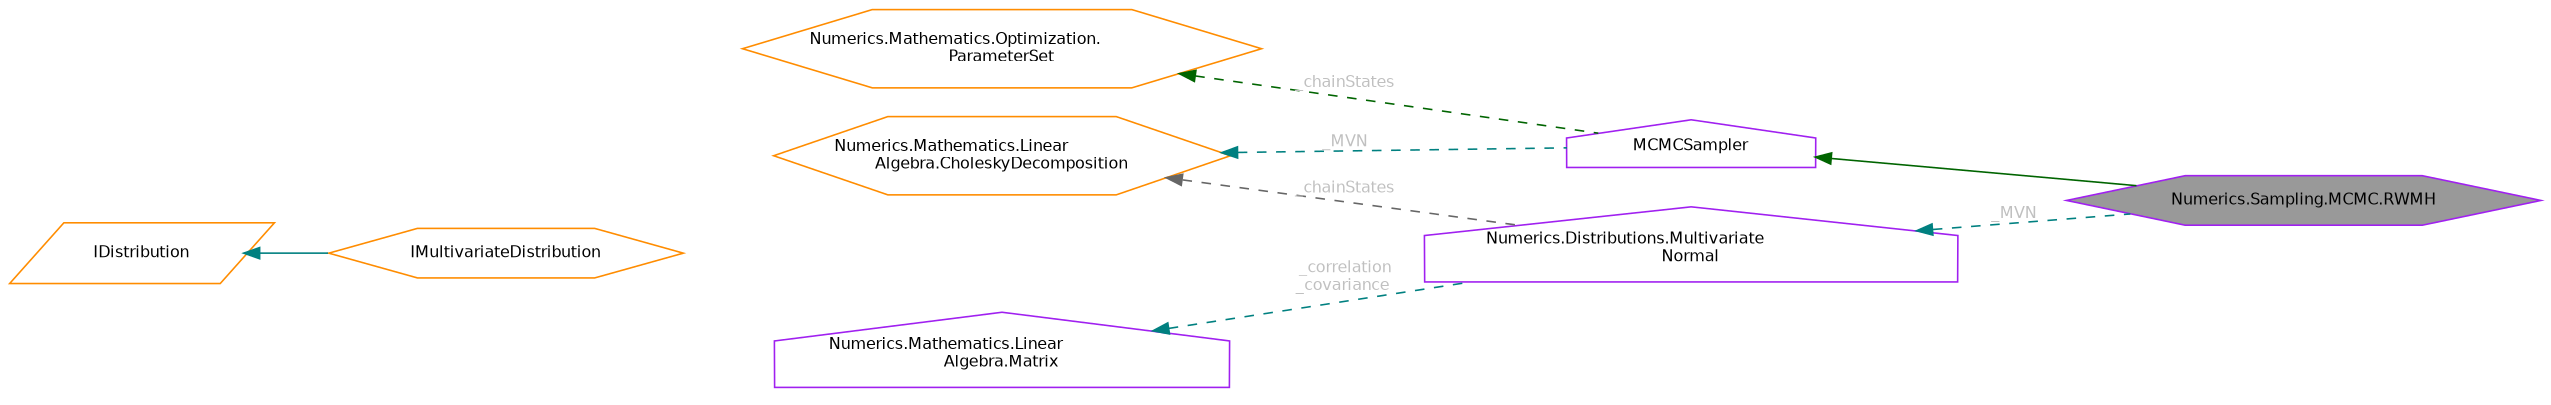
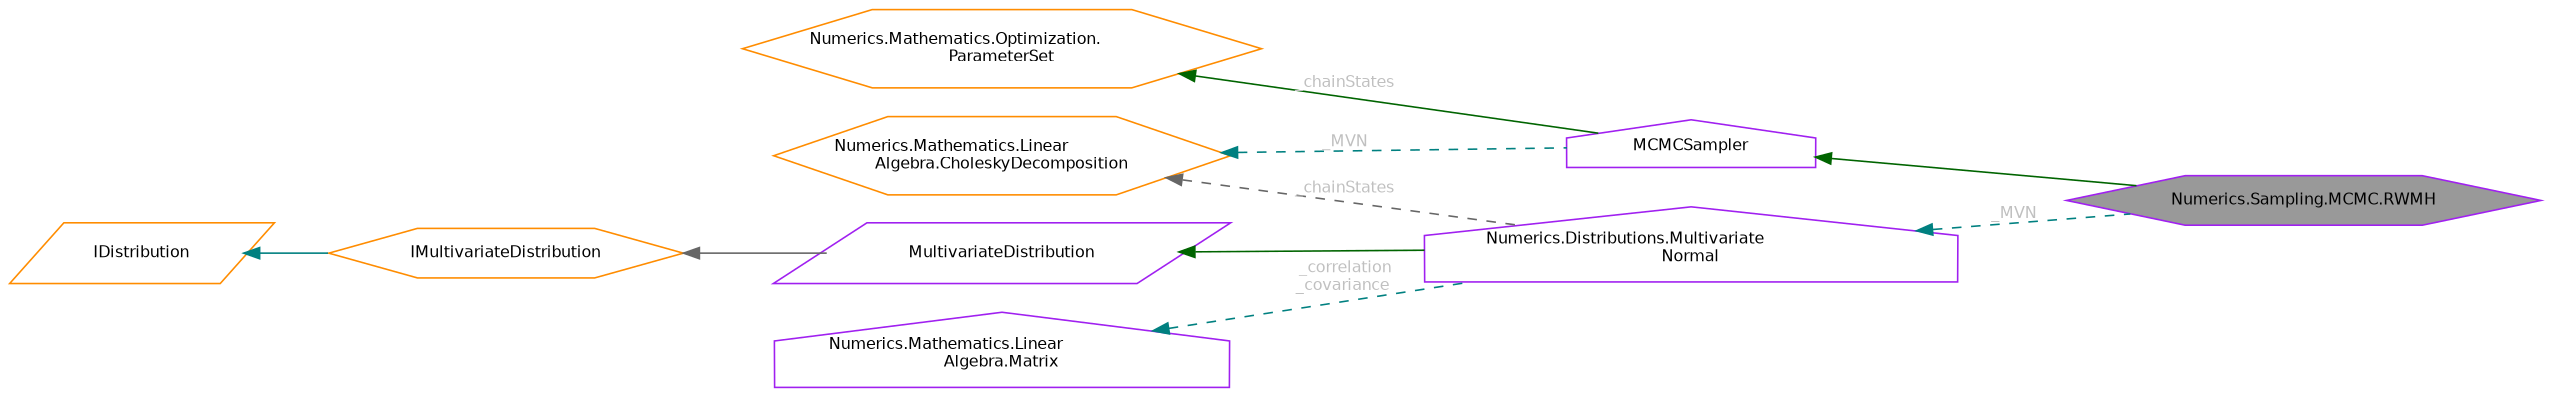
edge "MCMCSampler" -> "Numerics.Mathematics.Optimization. ParameterSet": style dashed -> solid
node "MultivariateDistribution": added
